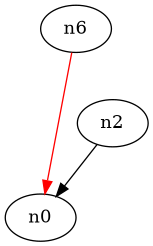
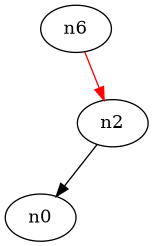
edge "n6" -> "n0": now "n6" -> "n2"
